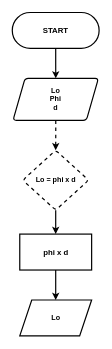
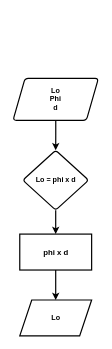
node "START": removed
edge "START" -> "Lo Phi d": removed
edge "Lo Phi d" -> "Lo = phi x d": style dashed -> solid
node "Lo = phi x d": style dashed -> solid
